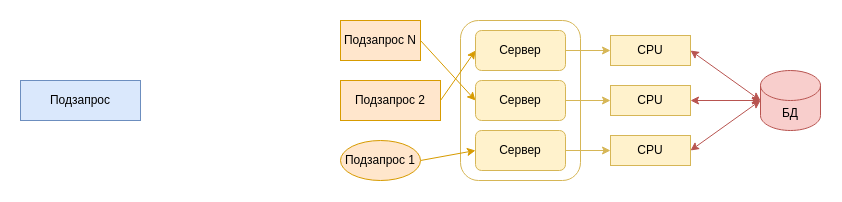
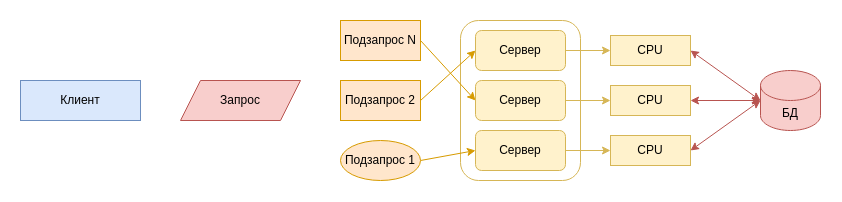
node "Подзапрос": label "Подзапрос" -> "Клиент"
node "Запрос": added
node "Подзапрос 2": size 100x40 -> 80x40
